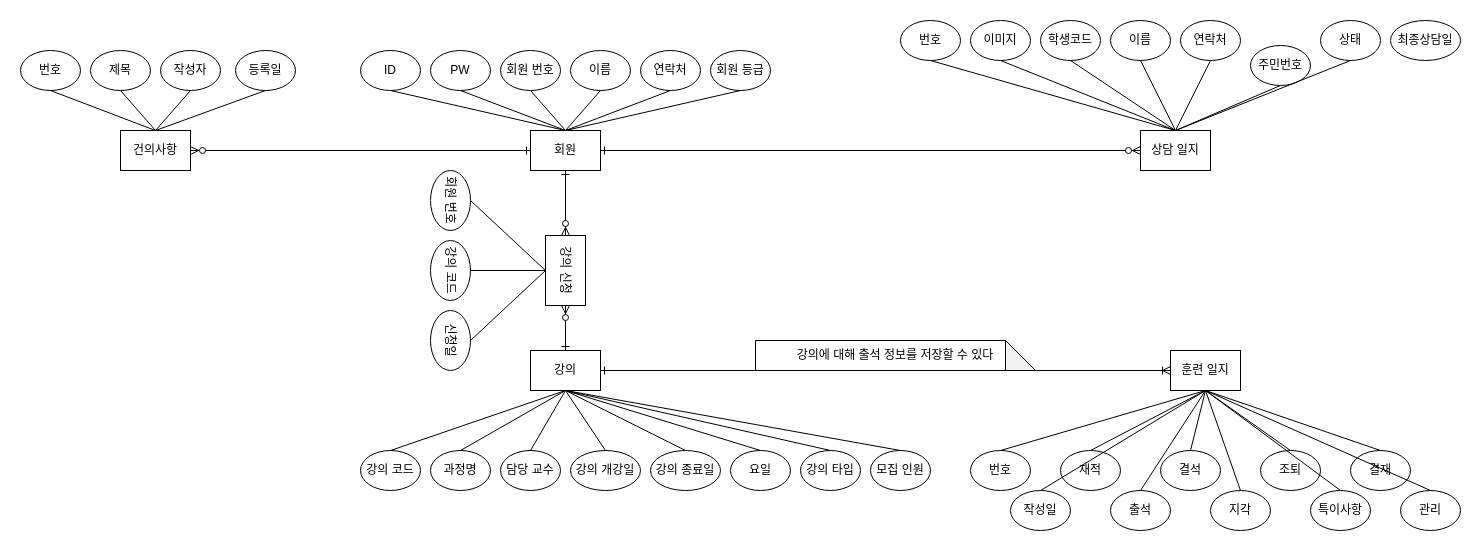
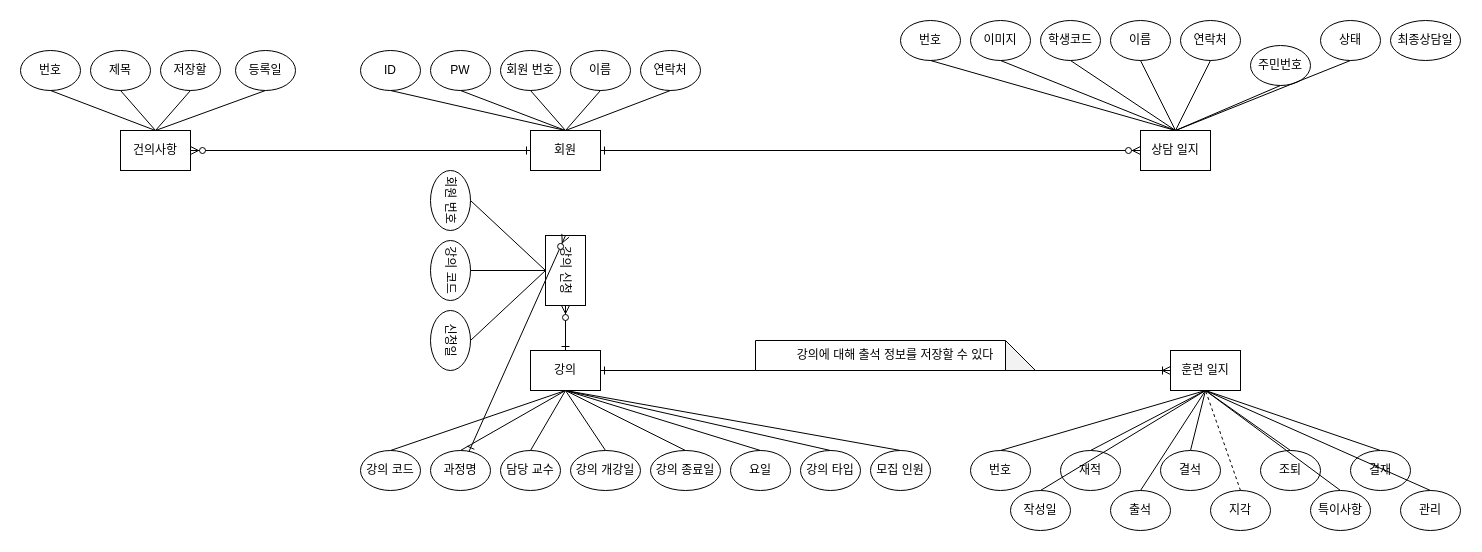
node "작성자": label "작성자" -> "저장할"
node "회원 등급": removed
edge "회원 등급" -- "회원": removed
edge "회원" -- "강의 신청": now "과정명" -- "강의 신청"
edge "훈련 일지" -- "지각": style solid -> dashed
